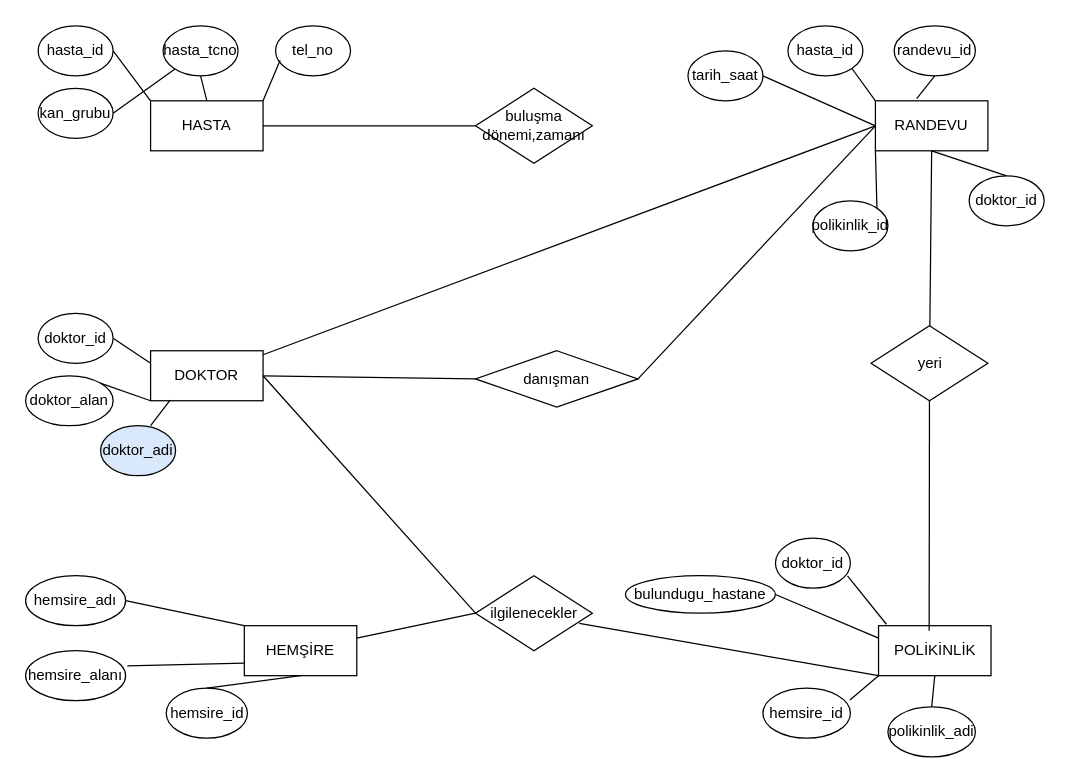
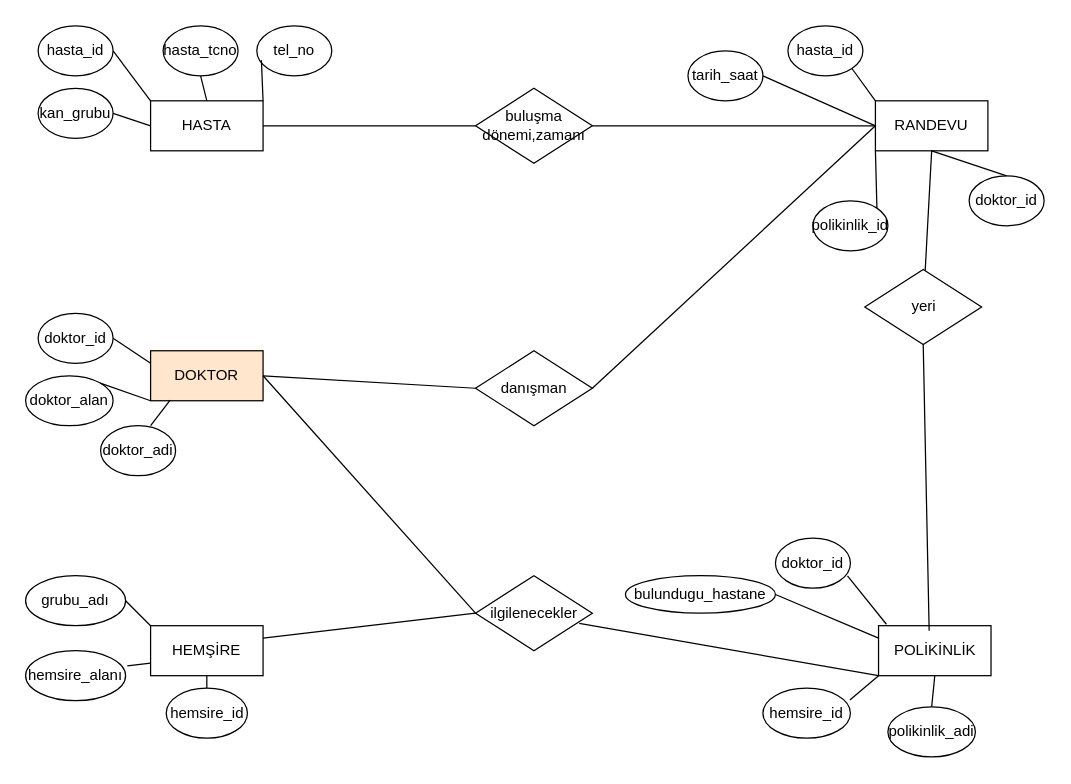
node "tel_no": moved (313, 51) -> (294, 51)
node "randevu_id": removed
edge "randevu_id" -- "RANDEVU": removed
edge "hasta_tcno" -- "kan_grubu": now "HASTA" -- "kan_grubu"
edge "RANDEVU" -- "DOKTOR": now "RANDEVU" -- "buluşma dönemi,zamanı"
node "yeri": moved (930, 363) -> (923, 307)
node "DOKTOR": fillcolor #ffffff -> #ffe6cc
node "danışman": size 163x56 -> 117x75
node "doktor_adi": fillcolor #dae8fc -> #ffffff
node "hemsire_adı": label "hemsire_adı" -> "grubu_adı"
node "HEMŞİRE": moved (301, 651) -> (207, 651)
